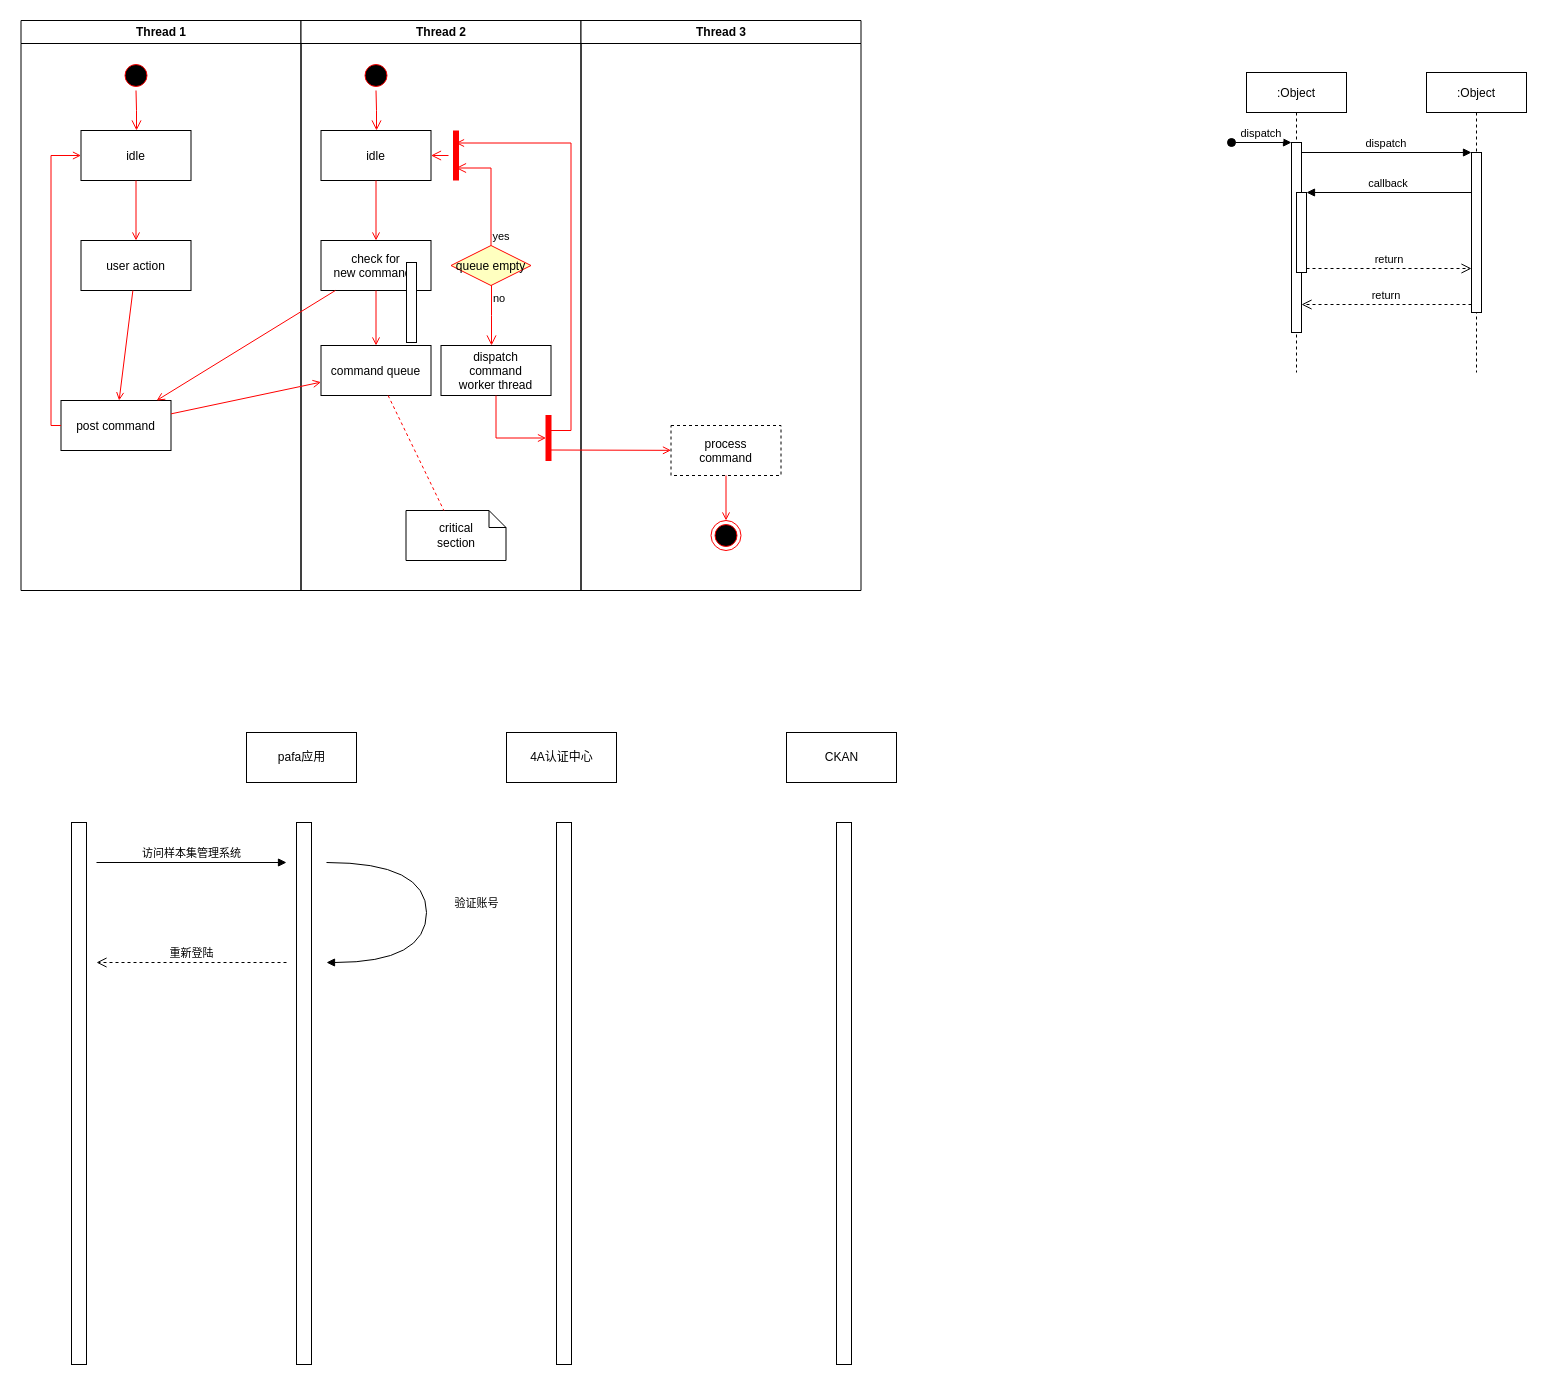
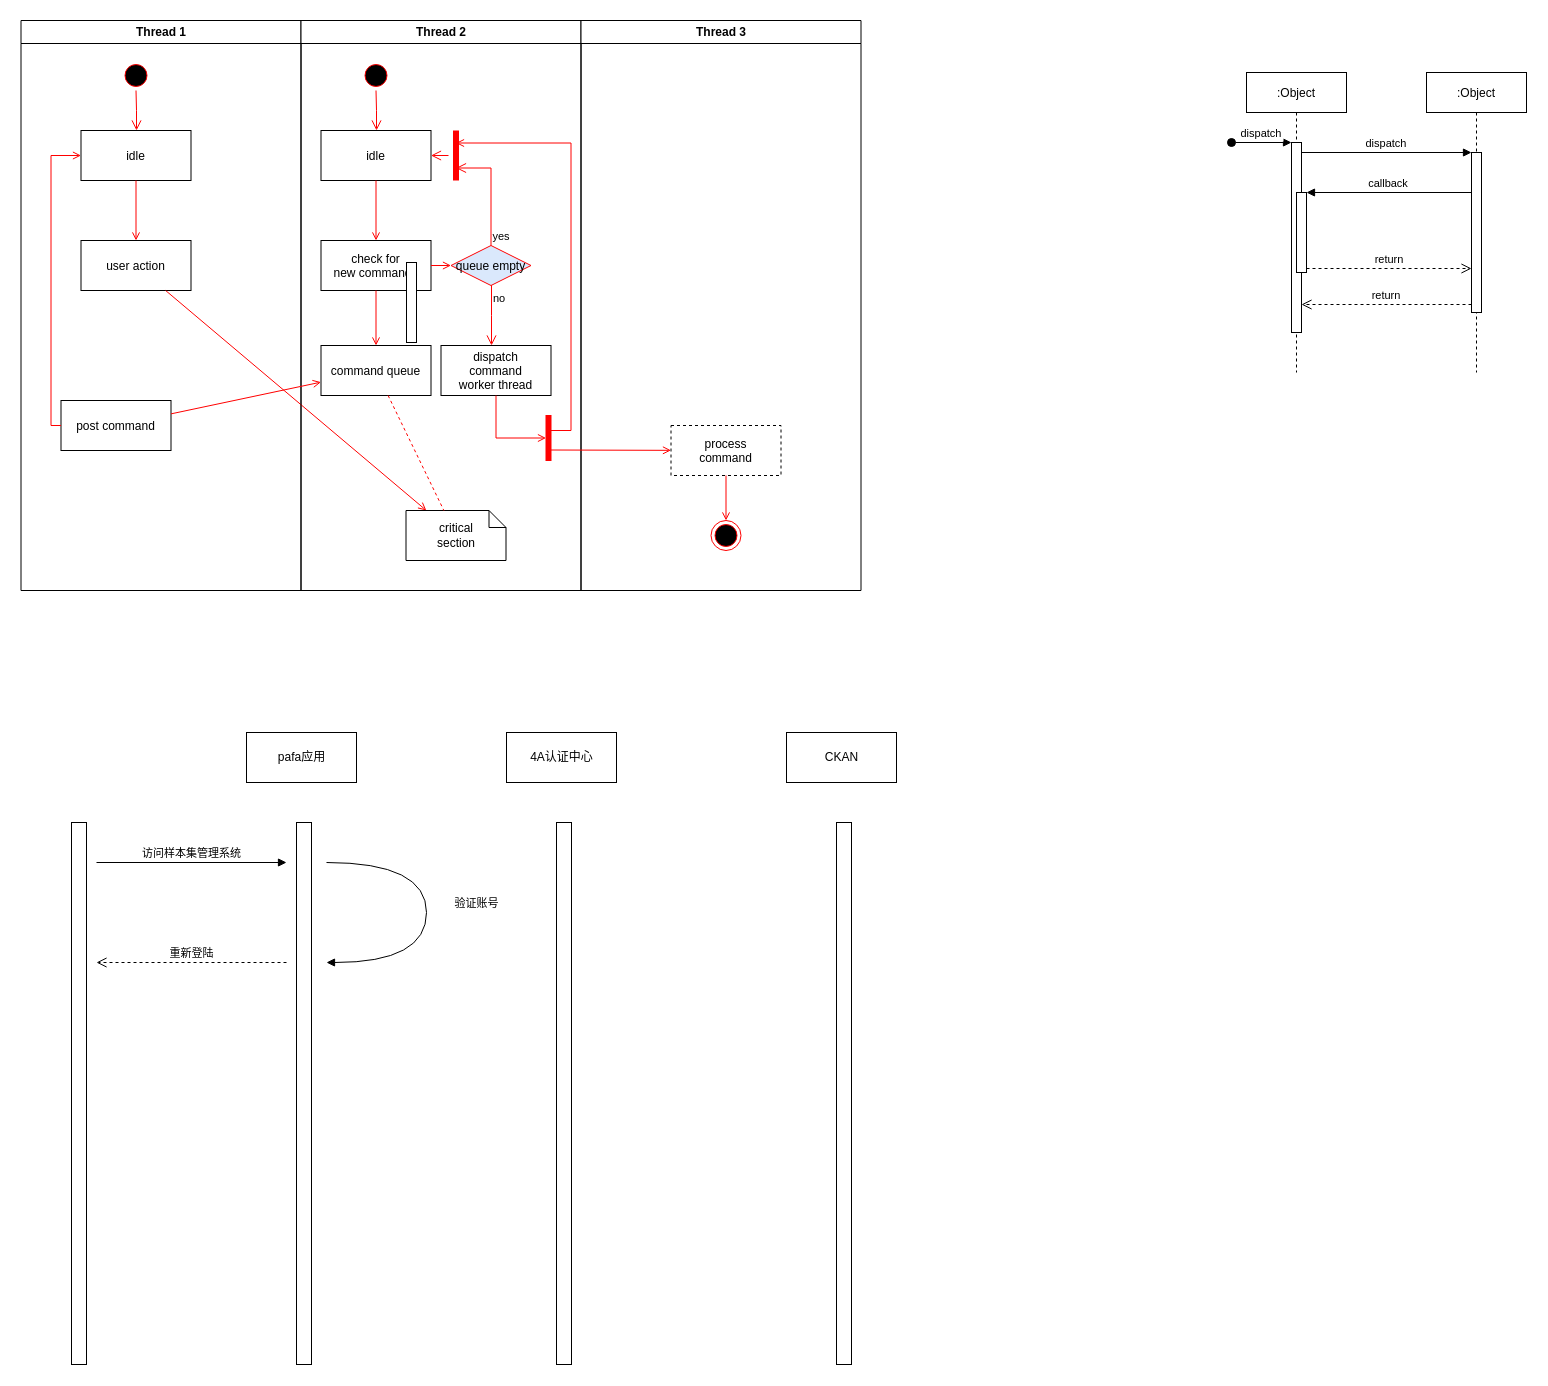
node "queue empty": fillcolor #ffffc0 -> #dae8fc
edge "user action" -> "post command": now "user action" -> "critical section"
edge "check for new commands" -> "post command": now "check for new commands" -> "queue empty"
